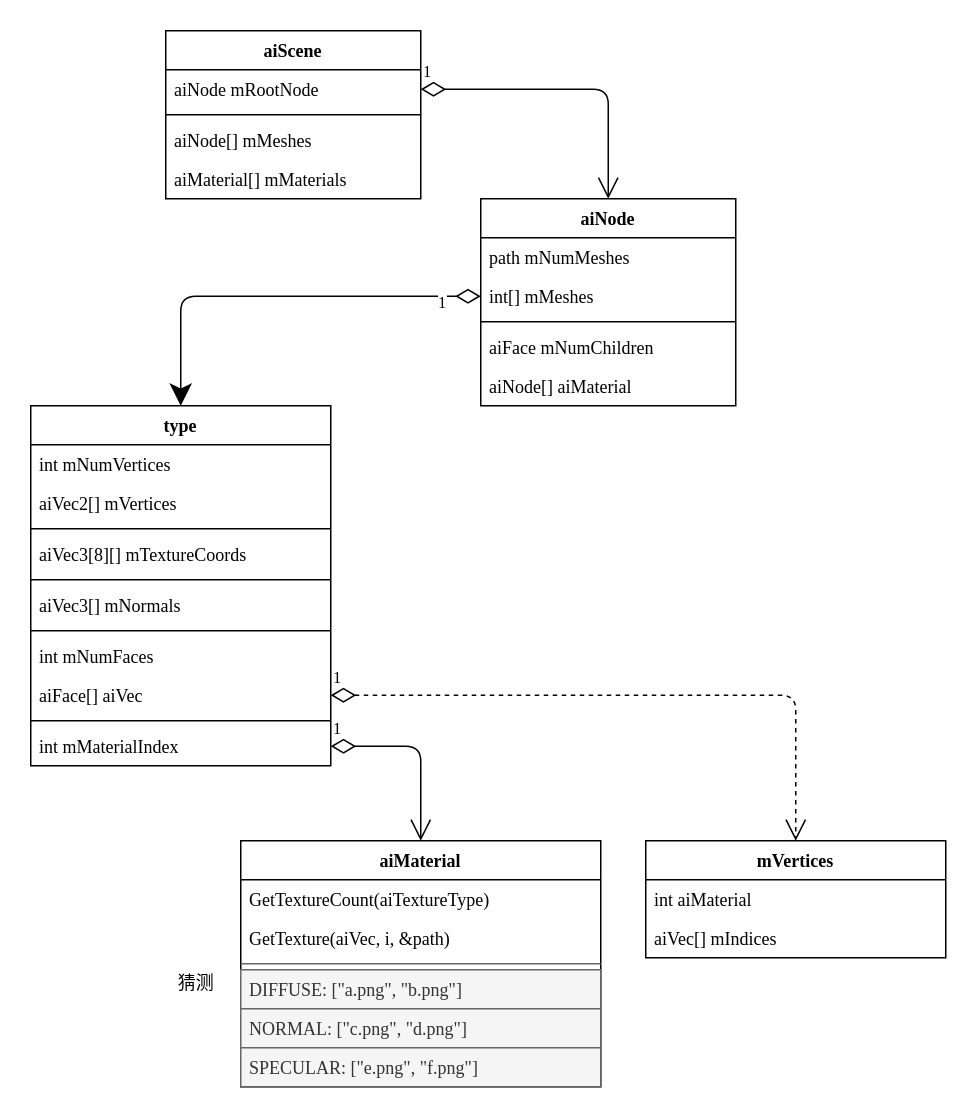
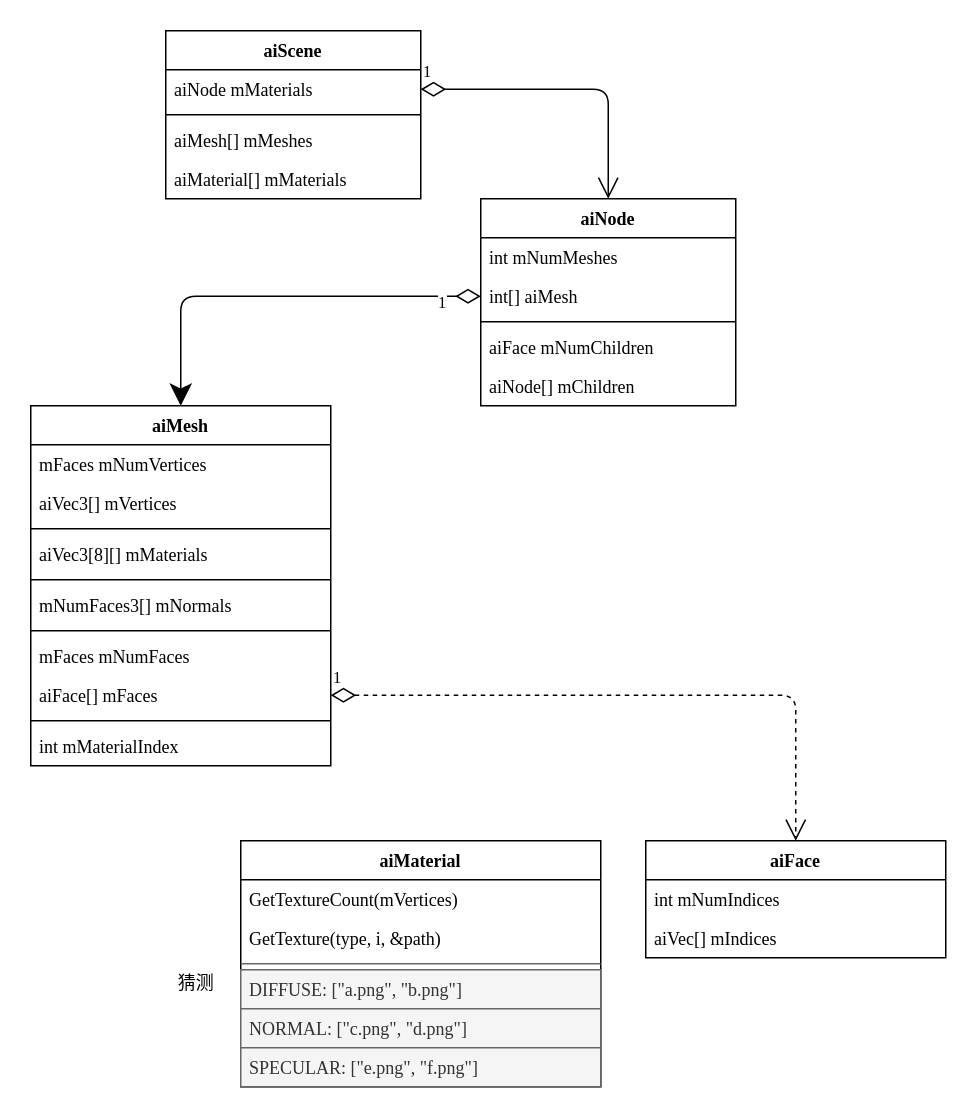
node "aiNode mRootNode": label "aiNode mRootNode" -> "aiNode mMaterials"
node "aiNode[] mMeshes": label "aiNode[] mMeshes" -> "aiMesh[] mMeshes"
node "path mNumMeshes": label "path mNumMeshes" -> "int mNumMeshes"
node "int[] mMeshes": label "int[] mMeshes" -> "int[] aiMesh"
node "aiNode[] aiMaterial": label "aiNode[] aiMaterial" -> "aiNode[] mChildren"
node "type": label "type" -> "aiMesh"
node "int mNumVertices": label "int mNumVertices" -> "mFaces mNumVertices"
node "aiVec2[] mVertices": label "aiVec2[] mVertices" -> "aiVec3[] mVertices"
node "aiVec3[8][] mTextureCoords": label "aiVec3[8][] mTextureCoords" -> "aiVec3[8][] mMaterials"
node "aiVec3[] mNormals": label "aiVec3[] mNormals" -> "mNumFaces3[] mNormals"
node "int mNumFaces": label "int mNumFaces" -> "mFaces mNumFaces"
node "aiFace[] aiVec": label "aiFace[] aiVec" -> "aiFace[] mFaces"
edge "int mMaterialIndex" -- "aiMaterial": removed, label "1"
node "mVertices": label "mVertices" -> "aiFace"
node "GetTextureCount(aiTextureType)": label "GetTextureCount(aiTextureType)" -> "GetTextureCount(mVertices)"
node "int aiMaterial": label "int aiMaterial" -> "int mNumIndices"
node "GetTexture(aiVec, i, &path)": label "GetTexture(aiVec, i, &path)" -> "GetTexture(type, i, &path)"
